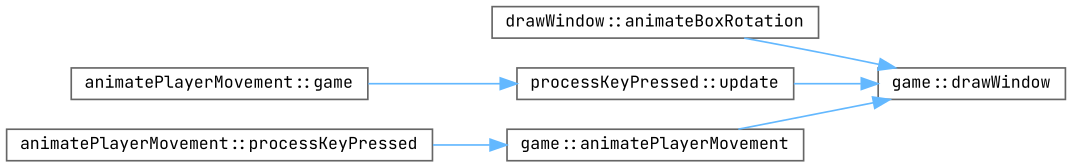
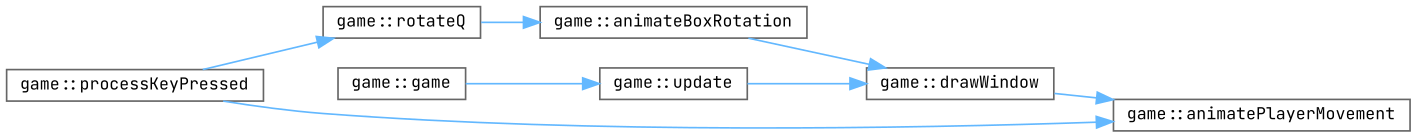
node "game::rotateQ": added
node "drawWindow::animateBoxRotation": label "drawWindow::animateBoxRotation" -> "game::animateBoxRotation"
node "animatePlayerMovement::game": label "animatePlayerMovement::game" -> "game::game"
node "processKeyPressed::update": label "processKeyPressed::update" -> "game::update"
edge "game::animatePlayerMovement" -> "game::drawWindow": reversed
node "animatePlayerMovement::processKeyPressed": label "animatePlayerMovement::processKeyPressed" -> "game::processKeyPressed"
